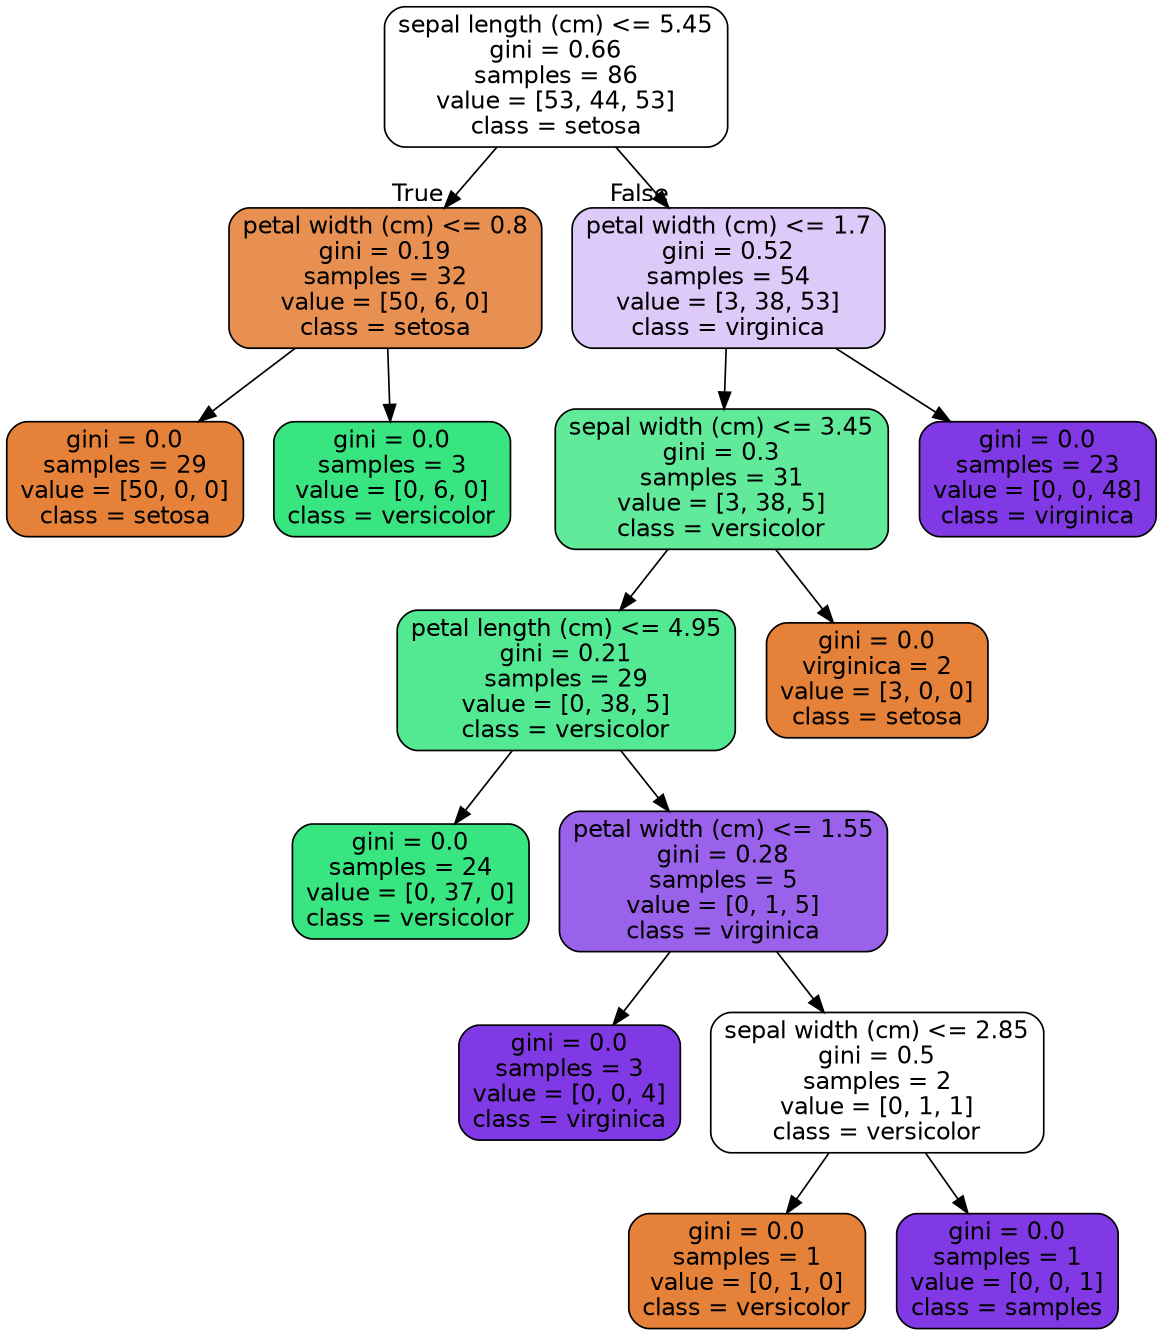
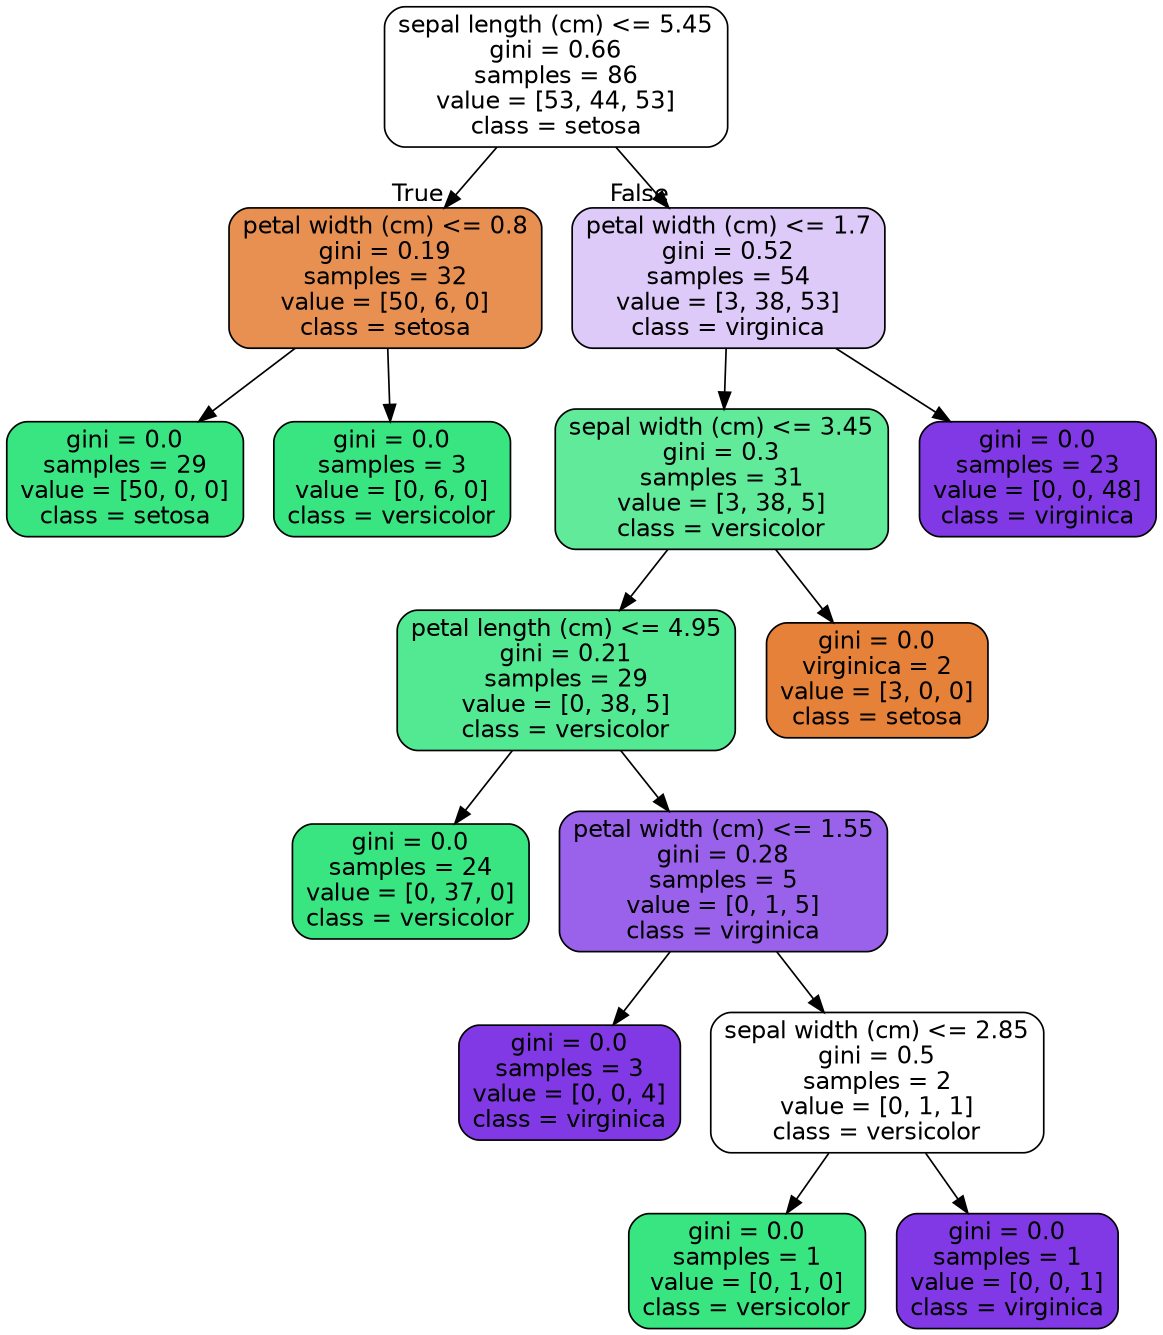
node "gini = 0.0 samples = 29 value = [50, 0, 0] class = setosa": fillcolor #e58139 -> #39e581
node "gini = 0.0 samples = 1 value = [0, 1, 0] class = versicolor": fillcolor #e58139 -> #39e581
node "gini = 0.0 samples = 1 value = [0, 0, 1] class = samples": label "gini = 0.0 samples = 1 value = [0, 0, 1] class = samples" -> "gini = 0.0 samples = 1 value = [0, 0, 1] class = virginica"
